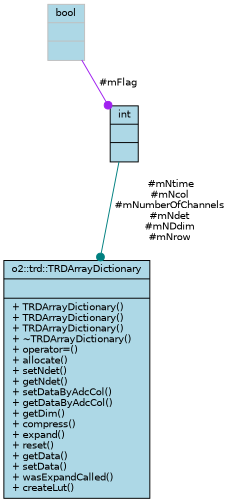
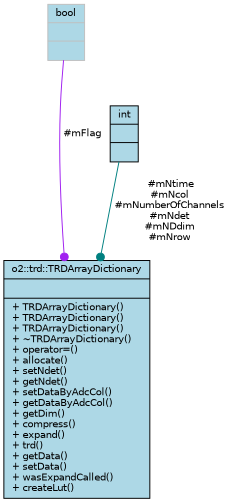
edge "bool" -> "int": now "bool" -> "o2::trd::TRDArrayDictionary"
node "o2::trd::TRDArrayDictionary": text "+ reset()" -> "+ trd()"
